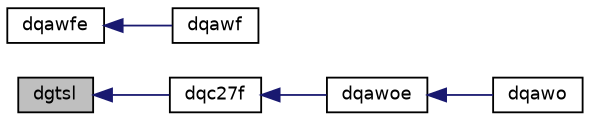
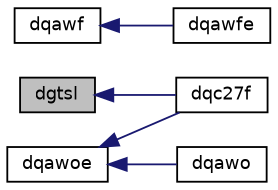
edge "dqawf" -> "dqawfe": reversed
edge "dqawoe" -> "dqc27f": reversed
